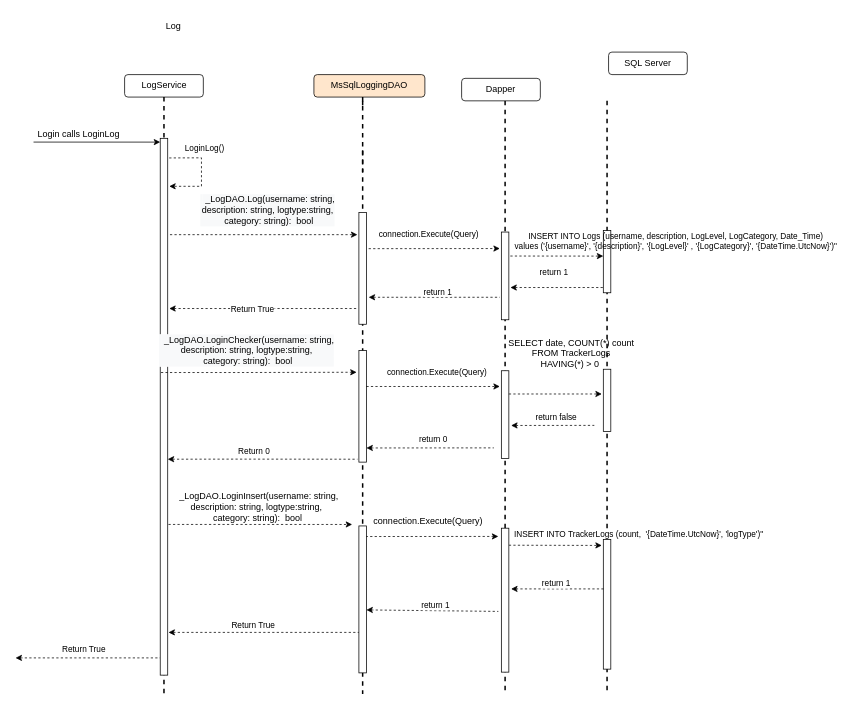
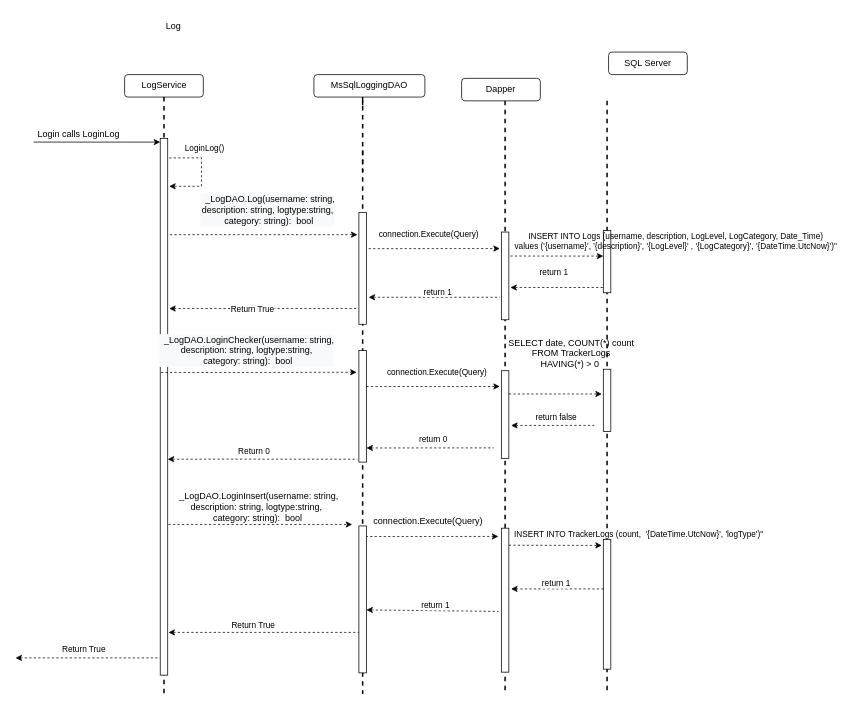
node "MsSqlLoggingDAO": fillcolor #ffe6cc -> #ffffff
